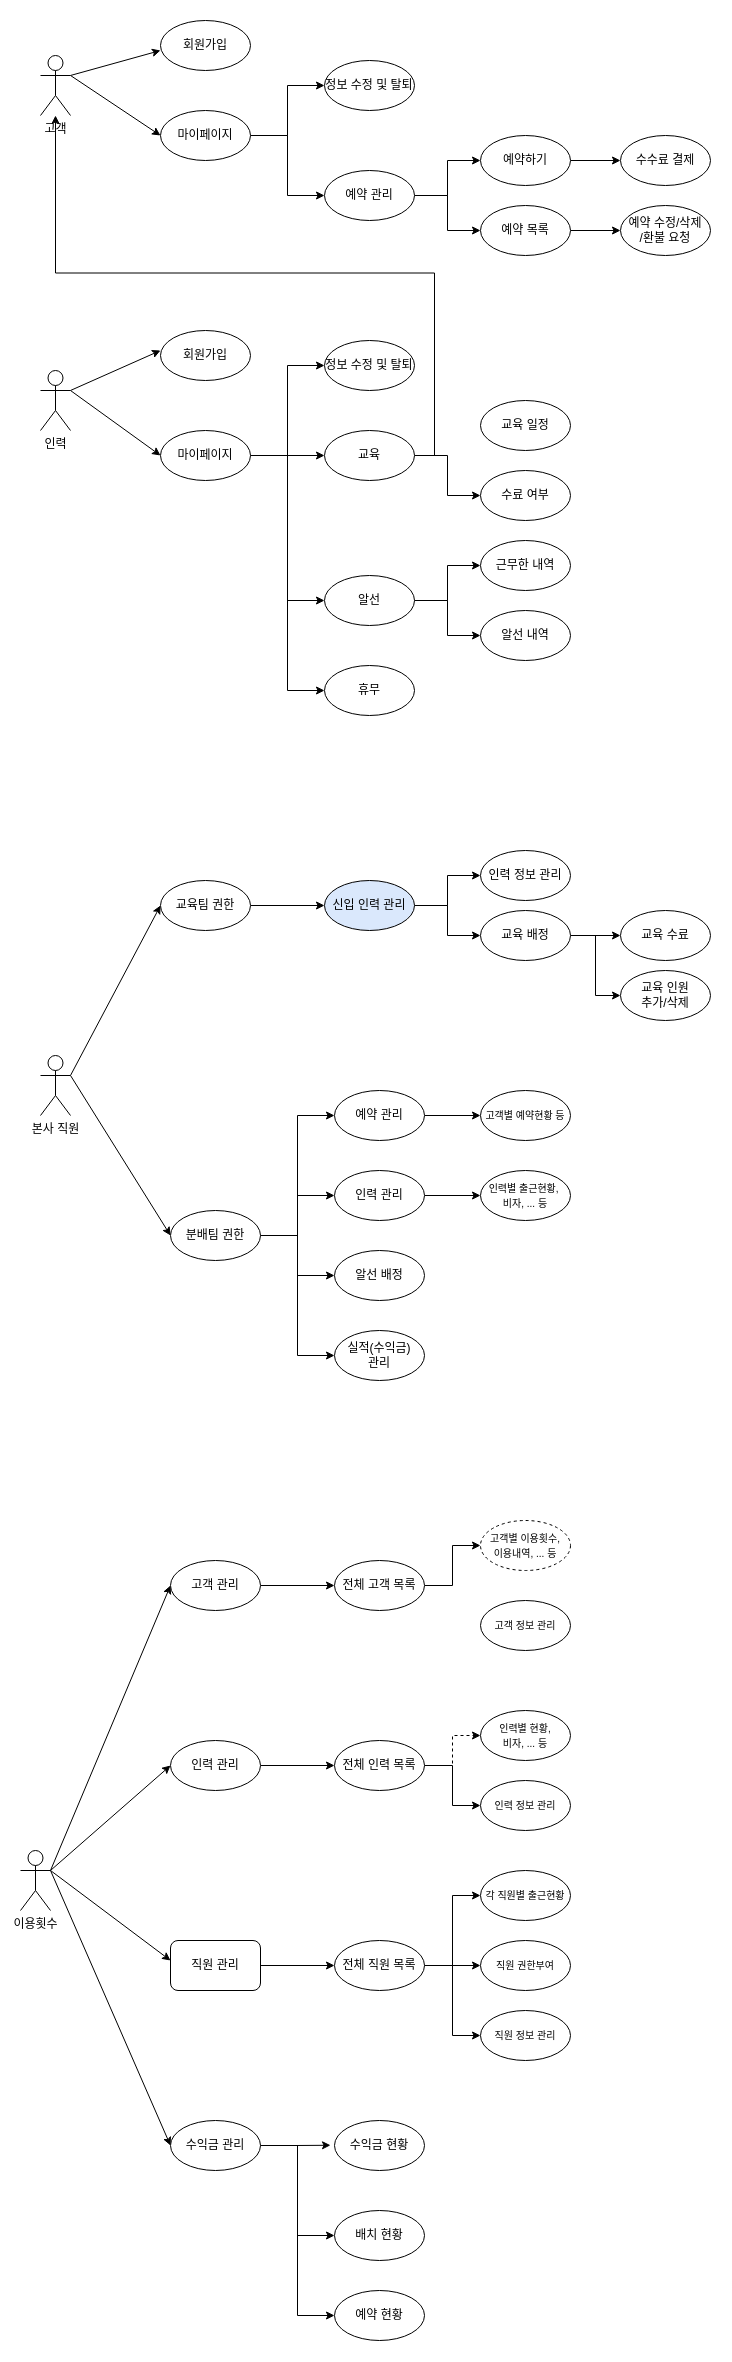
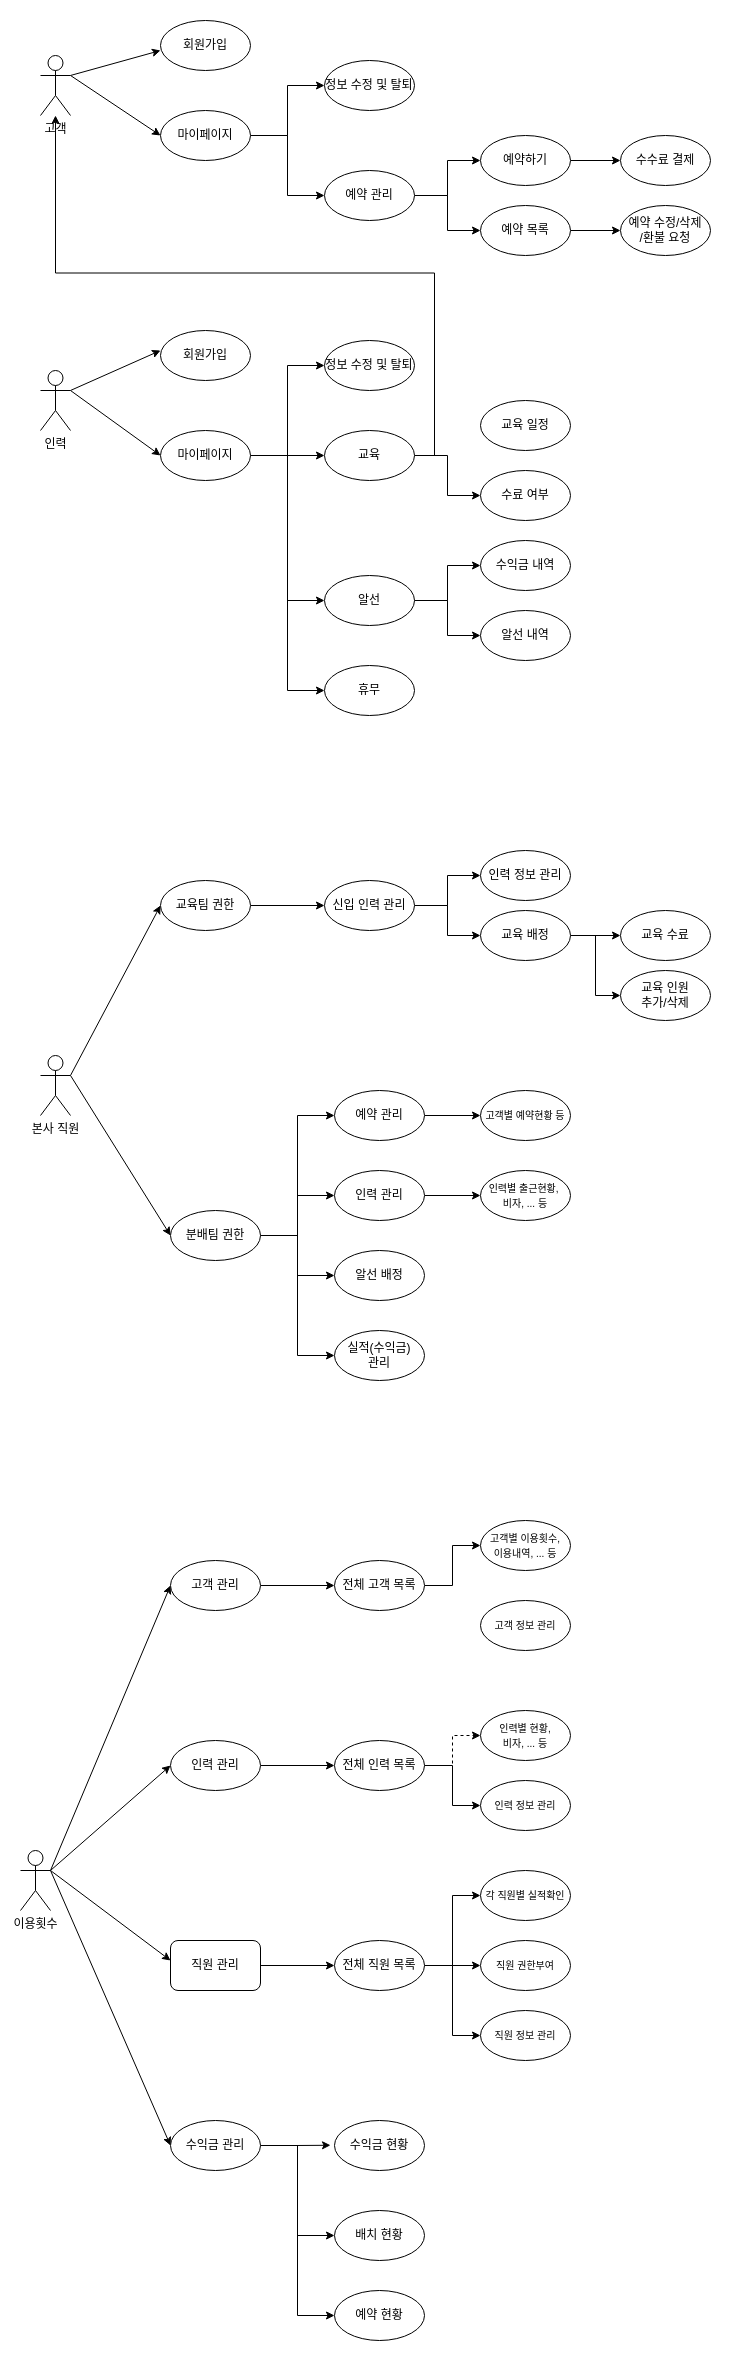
node "근무한 내역": label "근무한 내역" -> "수익금 내역"
node "신입 인력 관리": fillcolor #dae8fc -> #ffffff
node "고객별 이용횟수, 이용내역, ... 등": style dashed -> solid
node "각 직원별 출근현황": label "각 직원별 출근현황" -> "각 직원별 실적확인"
